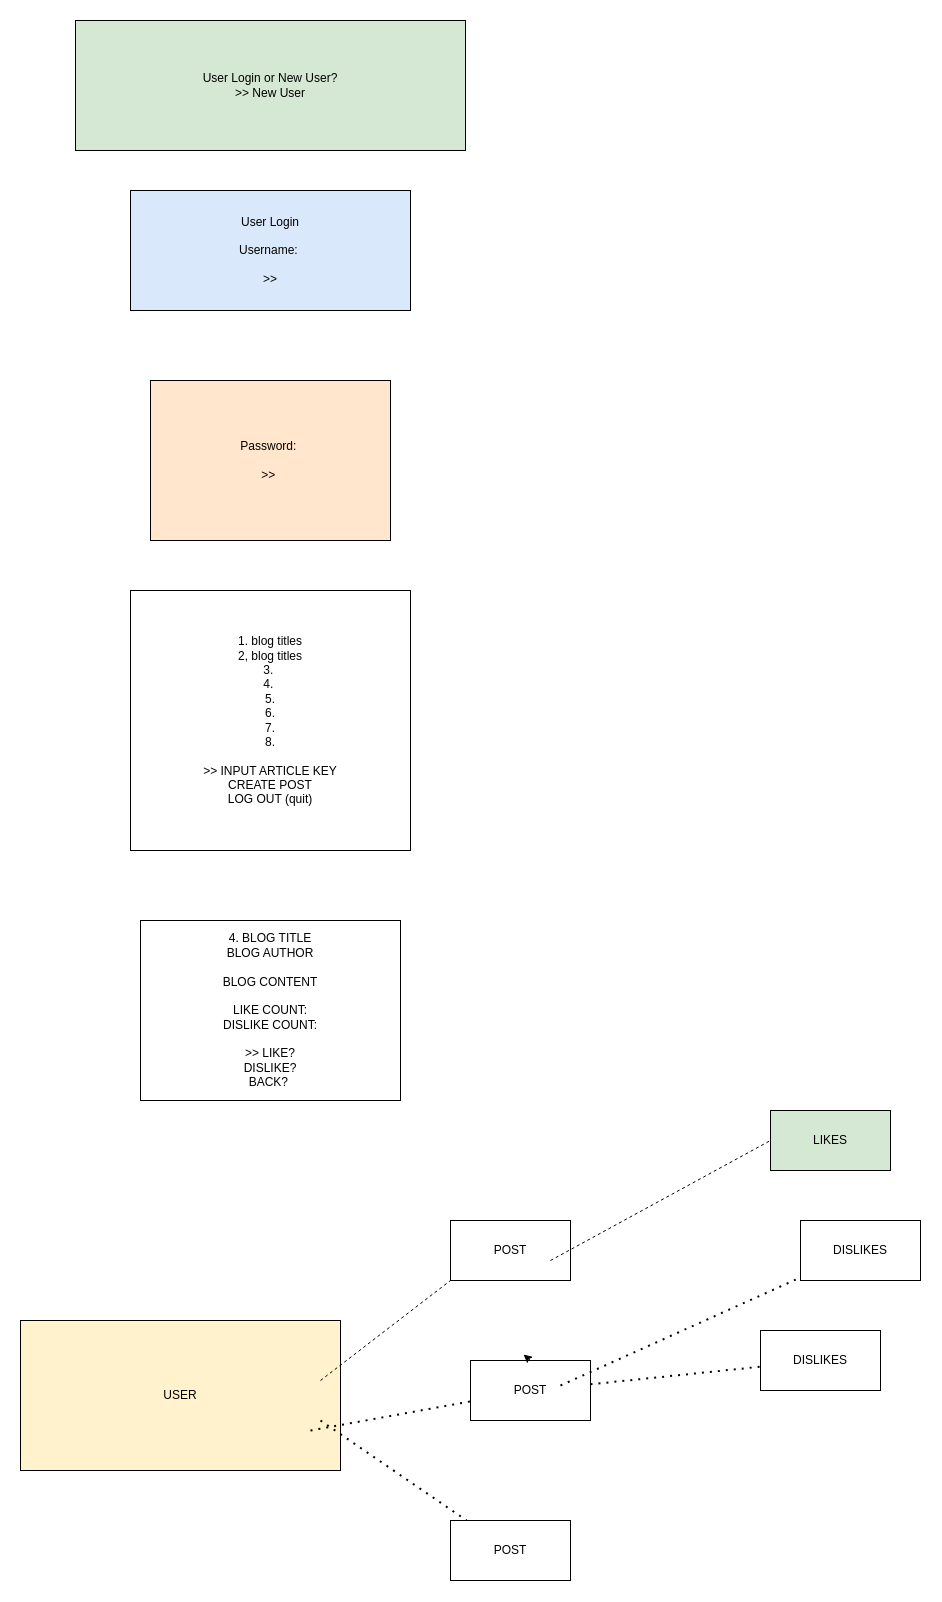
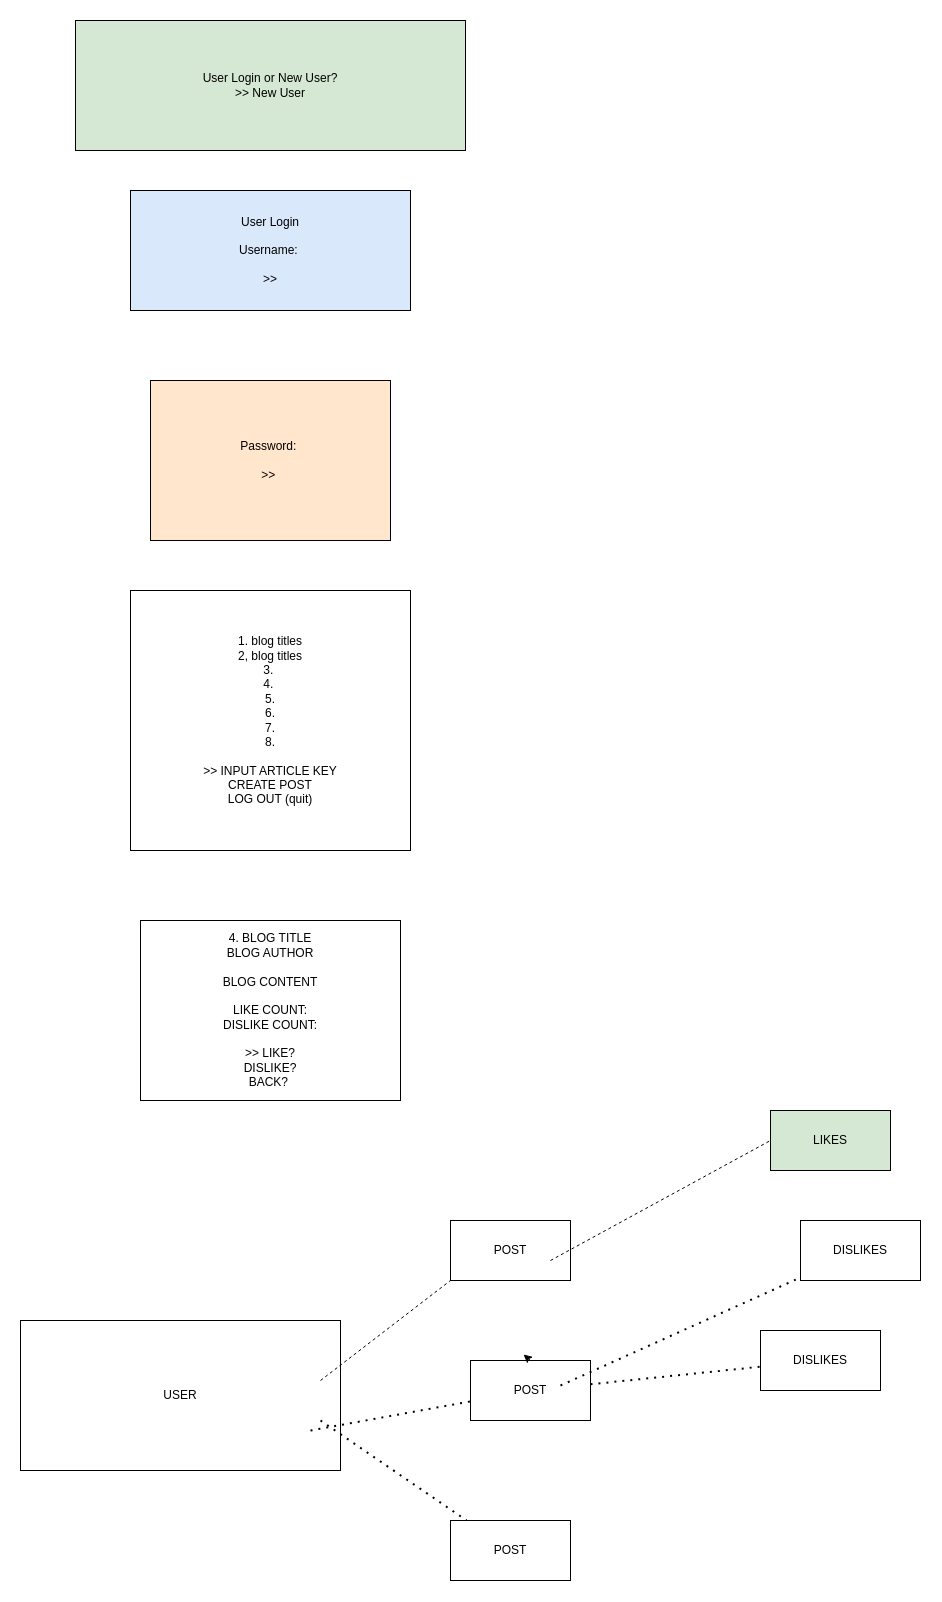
node "USER": fillcolor #fff2cc -> #ffffff
